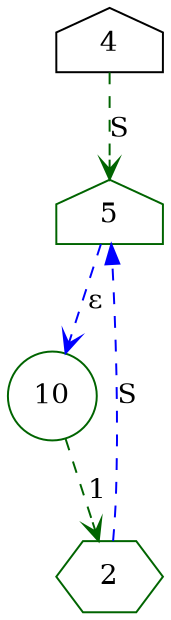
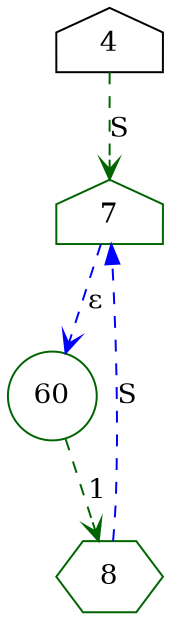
node "5": label "5" -> "7"
node "10": label "10" -> "60"
node "2": label "2" -> "8"
